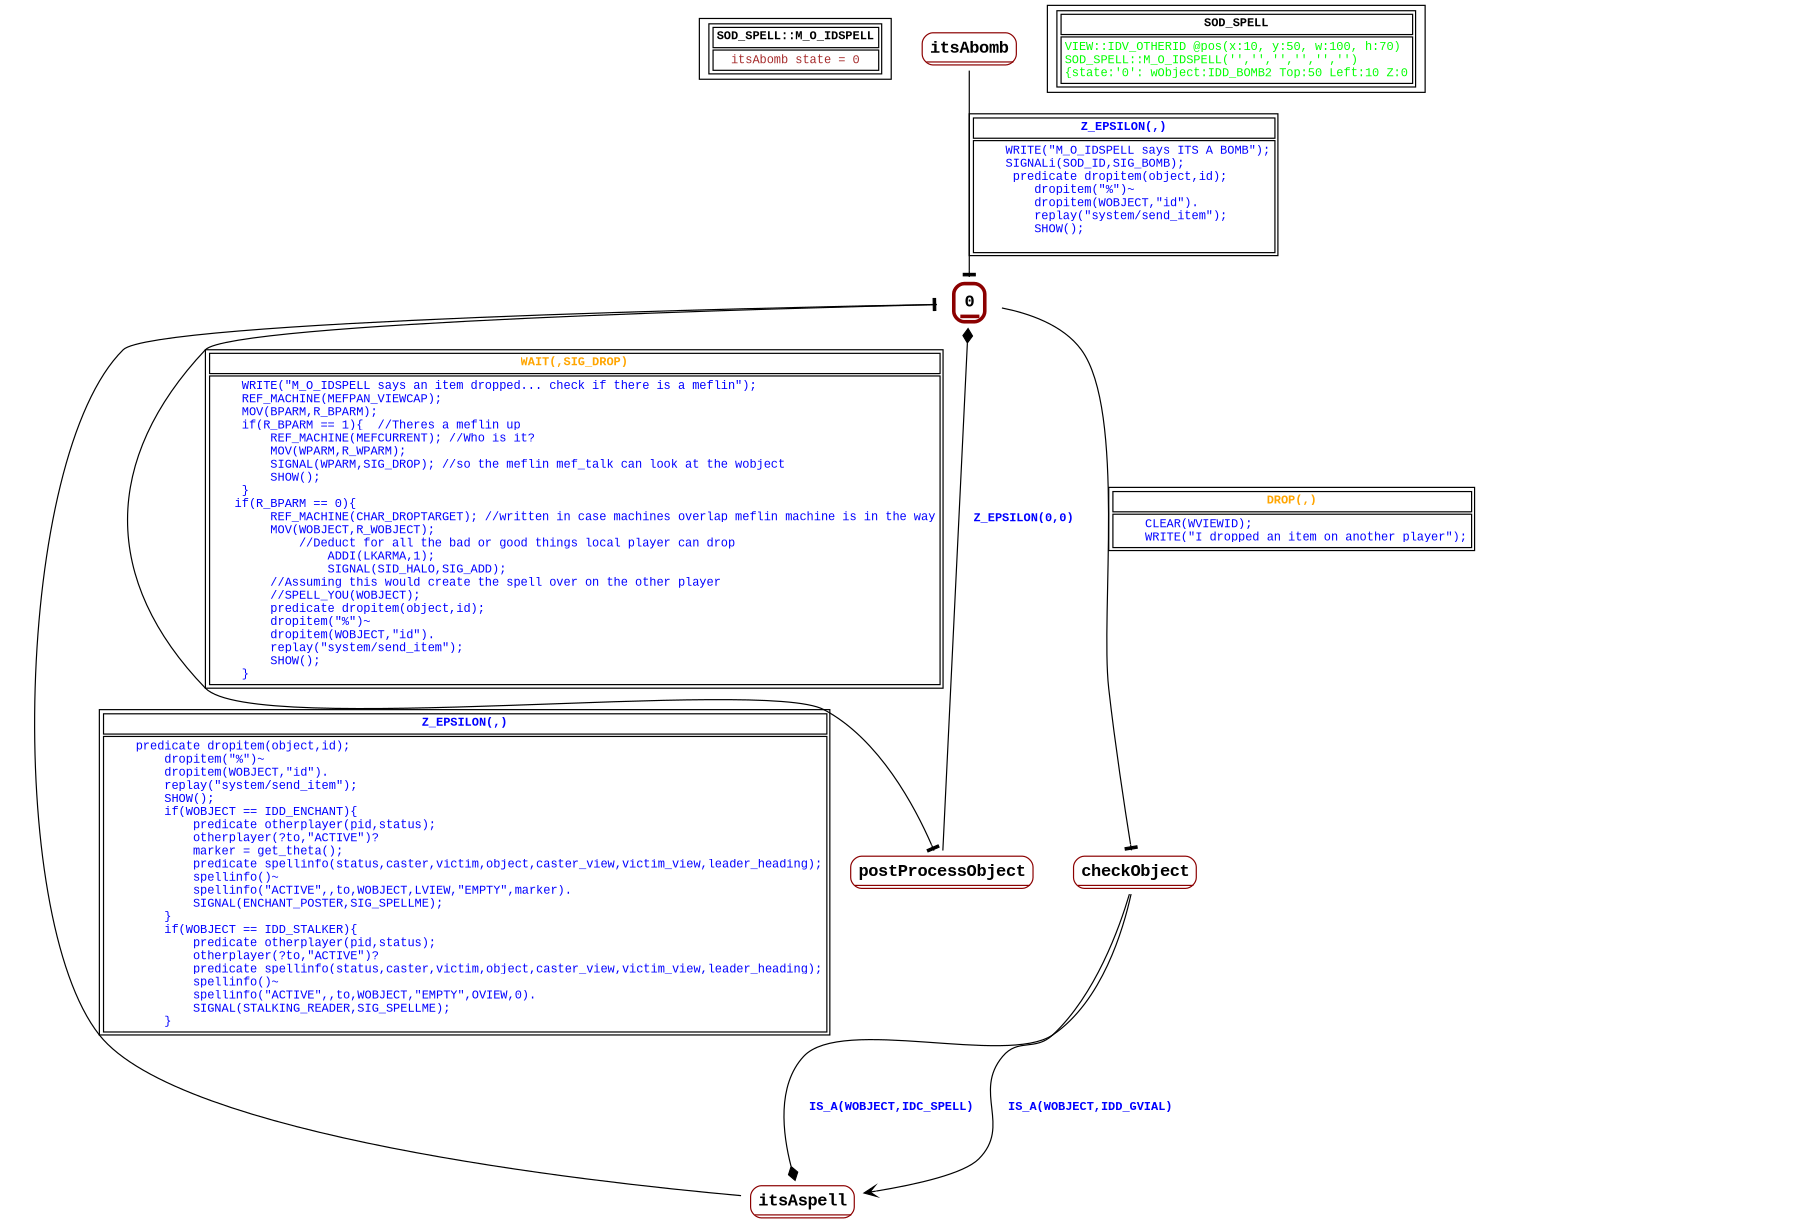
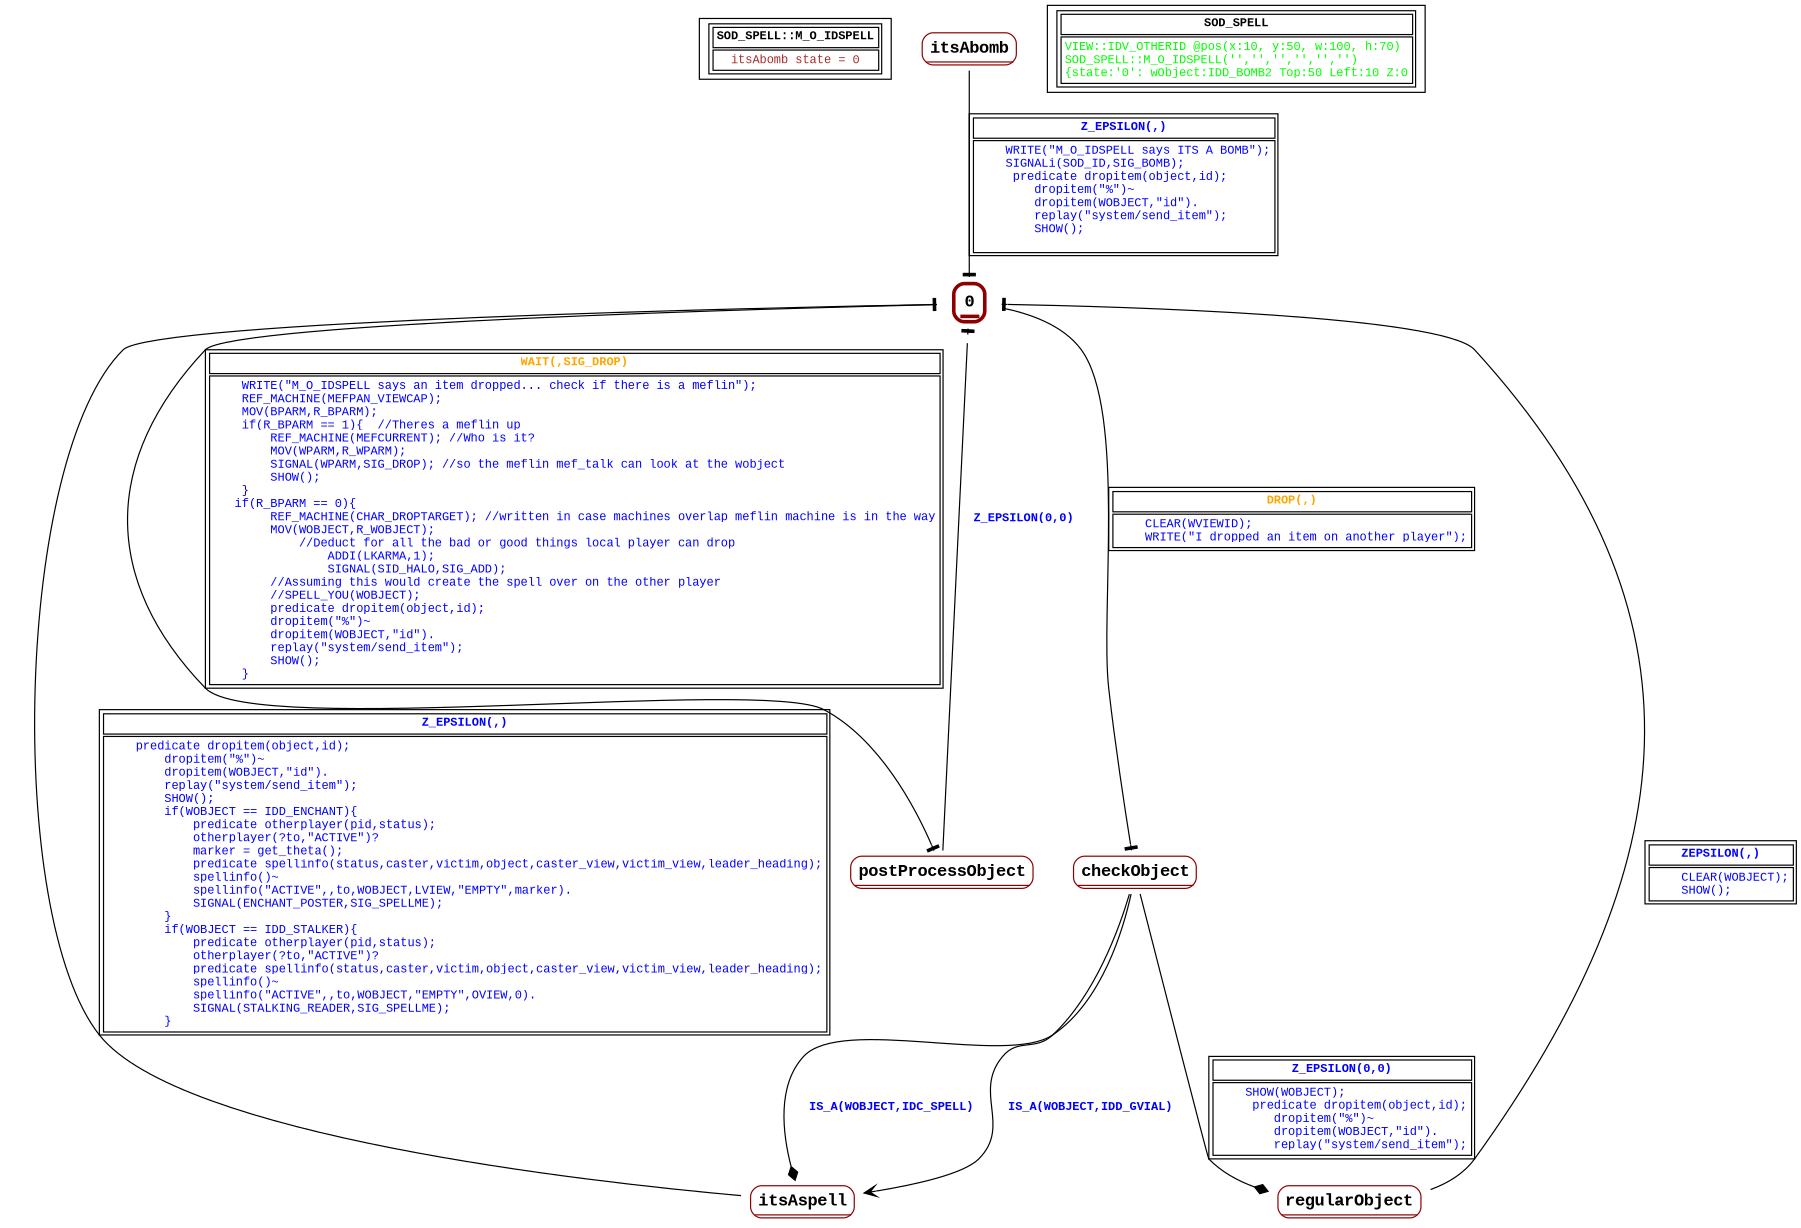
edge "postProcessObject" -> "0": arrowhead diamond -> tee
node "regularObject": added
